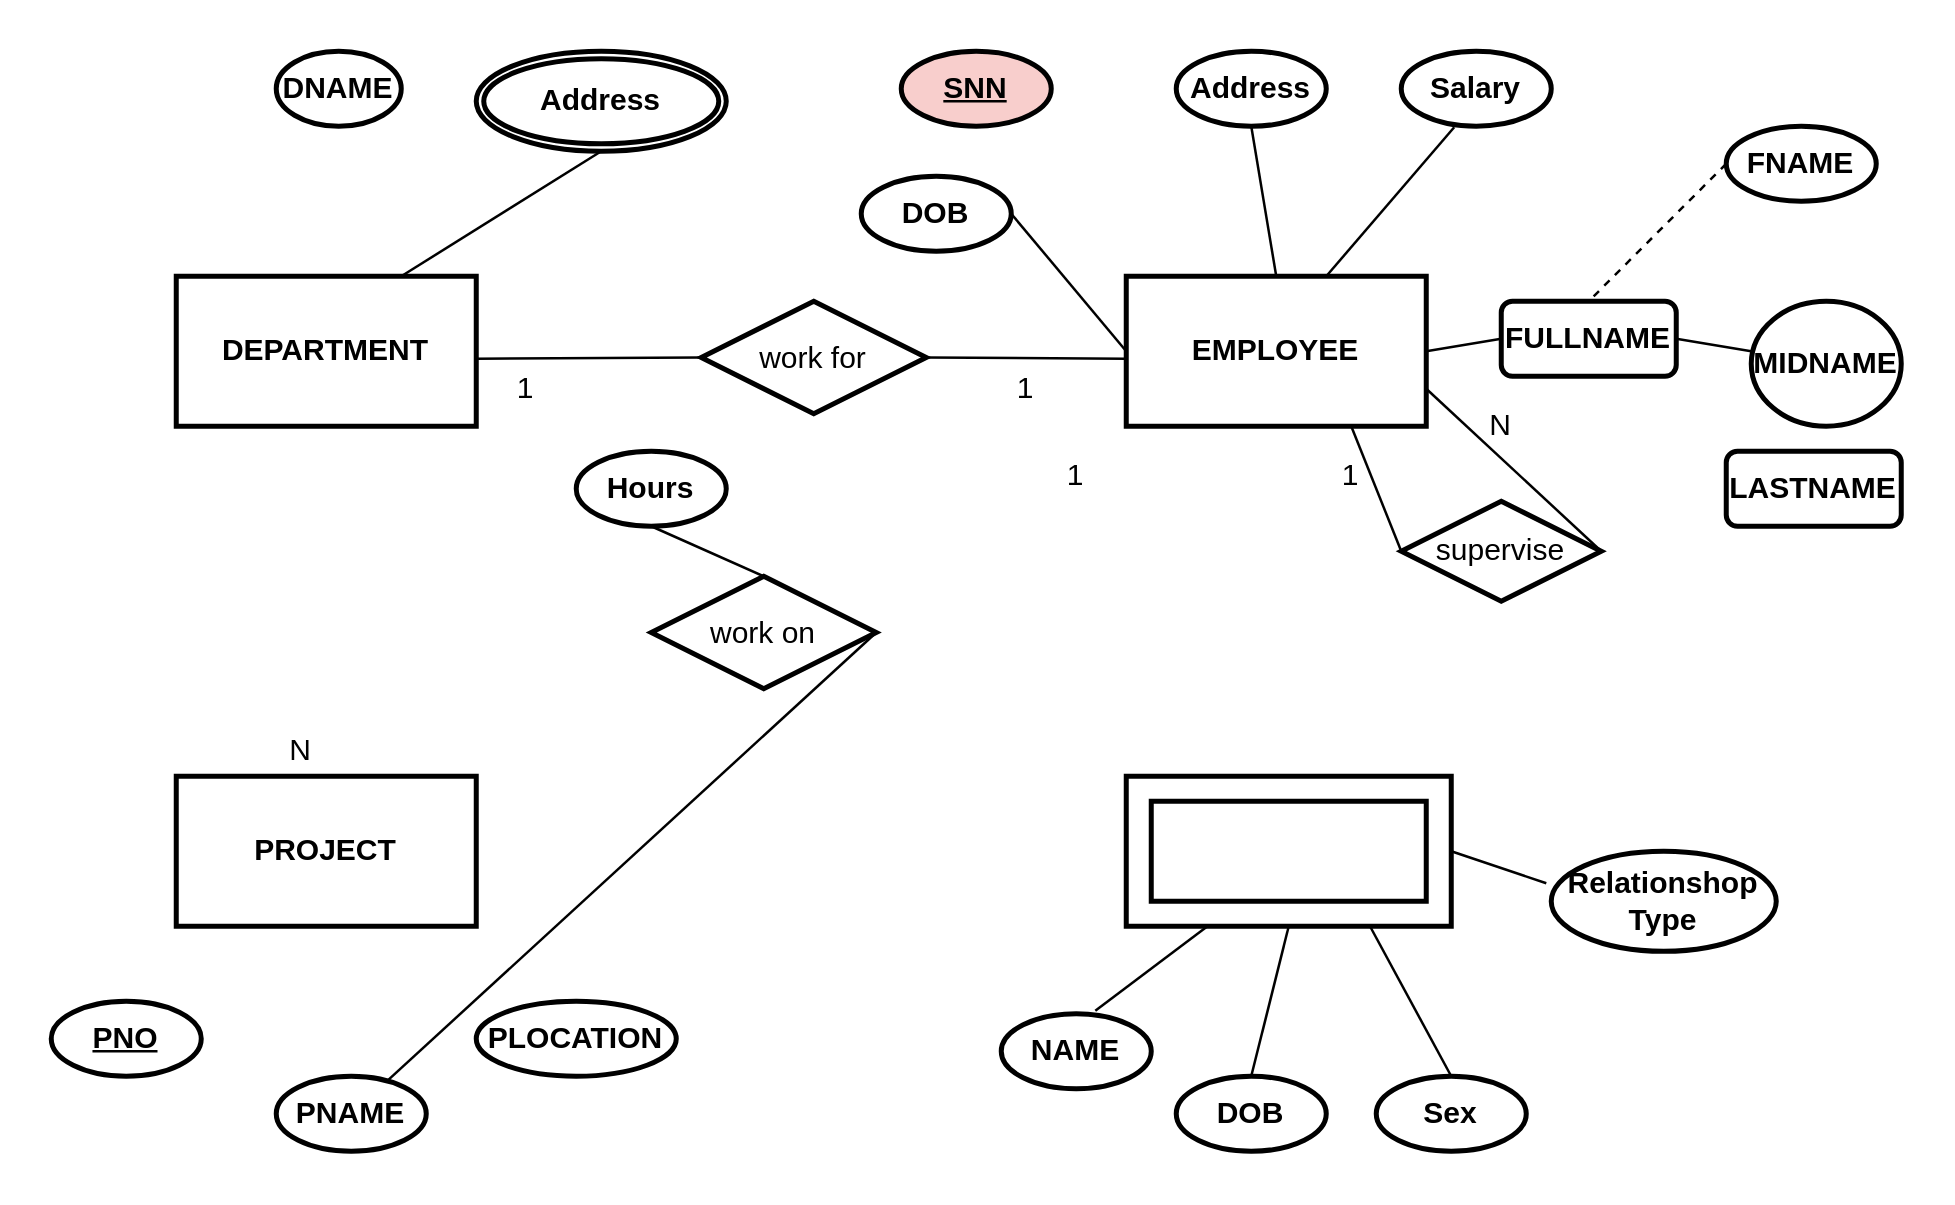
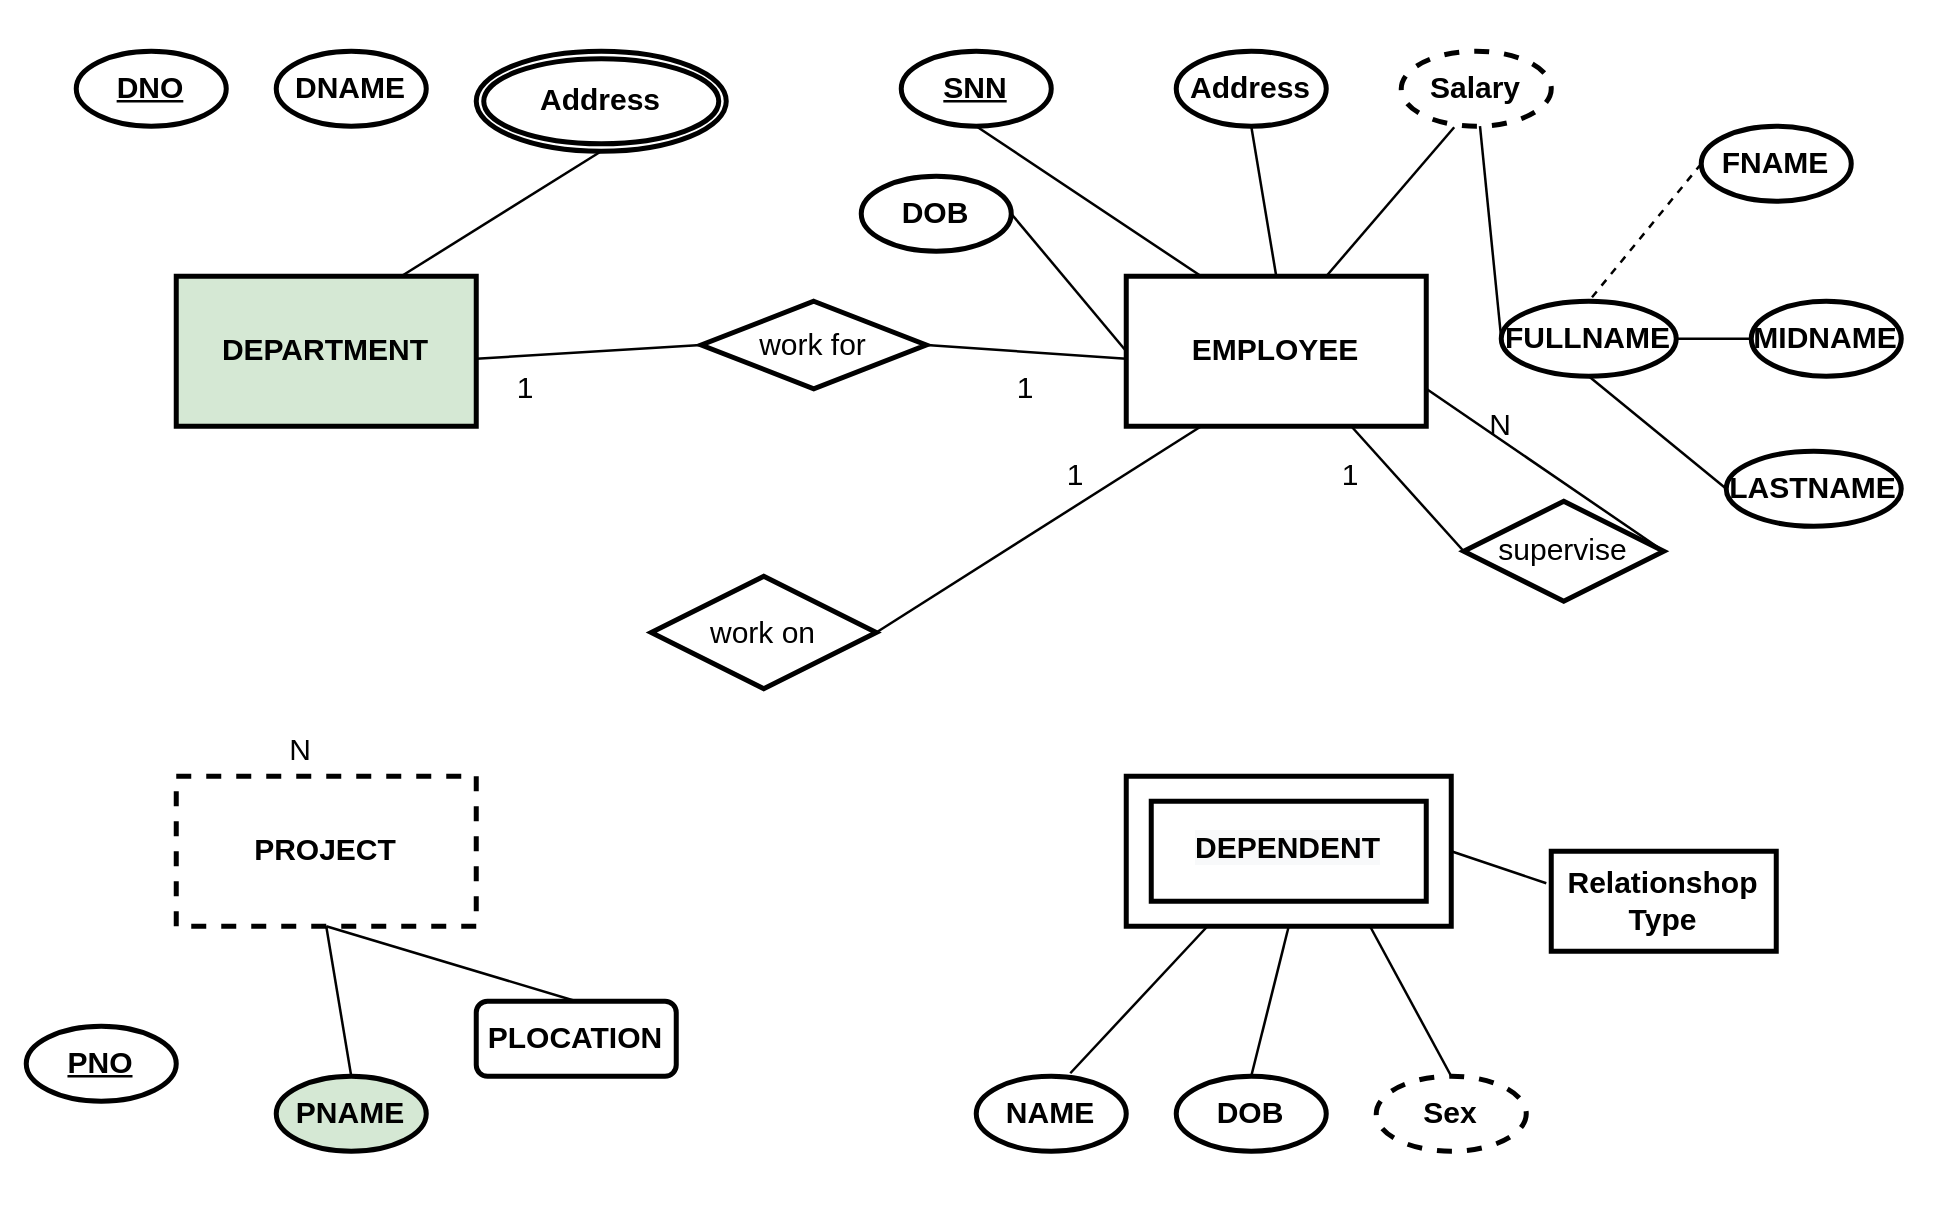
node "DNO": added
node "DNAME": size 125x75 -> 150x75
node "SNN": fillcolor #f8cecc -> #ffffff
node "Salary": style solid -> dashed
node "FNAME": moved (1801, 164) -> (1776, 164)
edge "SNN" -- "EMPLOYEE": added
node "FULLNAME": shape rounded rectangle -> ellipse
edge "FULLNAME" -- "EMPLOYEE": now "FULLNAME" -- "Salary"
node "DEPARTMENT": fillcolor #ffffff -> #d5e8d4
node "work for": size 225x113 -> 225x88
node "MIDNAME": size 150x125 -> 150x75
edge "FULLNAME" -- "LASTNAME": added
node "Hours": removed
node "LASTNAME": shape rounded rectangle -> ellipse
edge "Hours" -- "work on": removed
node "supervise": moved (1501, 551) -> (1564, 551)
edge "work on" -- "PNAME": now "work on" -- "EMPLOYEE"
node "DEPENDENT": added
node "PROJECT": style solid -> dashed
node "Relationshop Type": shape ellipse -> rectangle
edge "PROJECT" -- "PLOCATION": added
edge "PROJECT" -- "PNAME": added
node "PNO": moved (126, 1039) -> (101, 1064)
node "PLOCATION": shape ellipse -> rounded rectangle
node "NAME": moved (1076, 1051) -> (1051, 1114)
node "PNAME": fillcolor #ffffff -> #d5e8d4
node "Sex": style solid -> dashed
